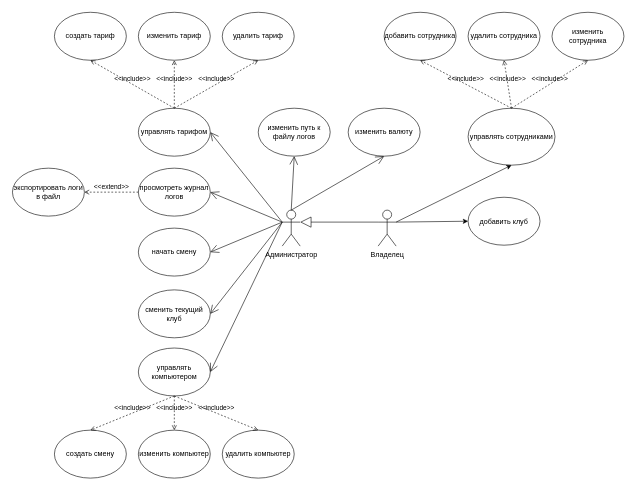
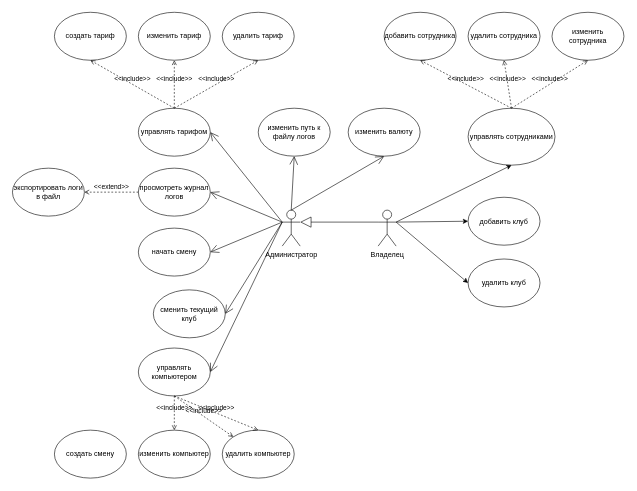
edge "Владелец" -> "удалить клуб": added
node "удалить клуб": added
node "сменить текущий клуб": moved (174, 314) -> (189, 314)
edge "управлять компьютером" -> "создать смену": now "управлять компьютером" -> "удалить компьютер"
